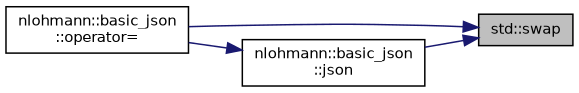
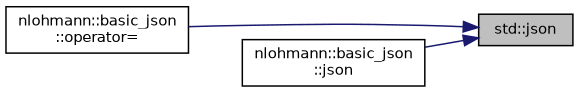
node "std::swap": label "std::swap" -> "std::json"
edge "nlohmann::basic_json ::operator=" -> "nlohmann::basic_json ::json": removed
